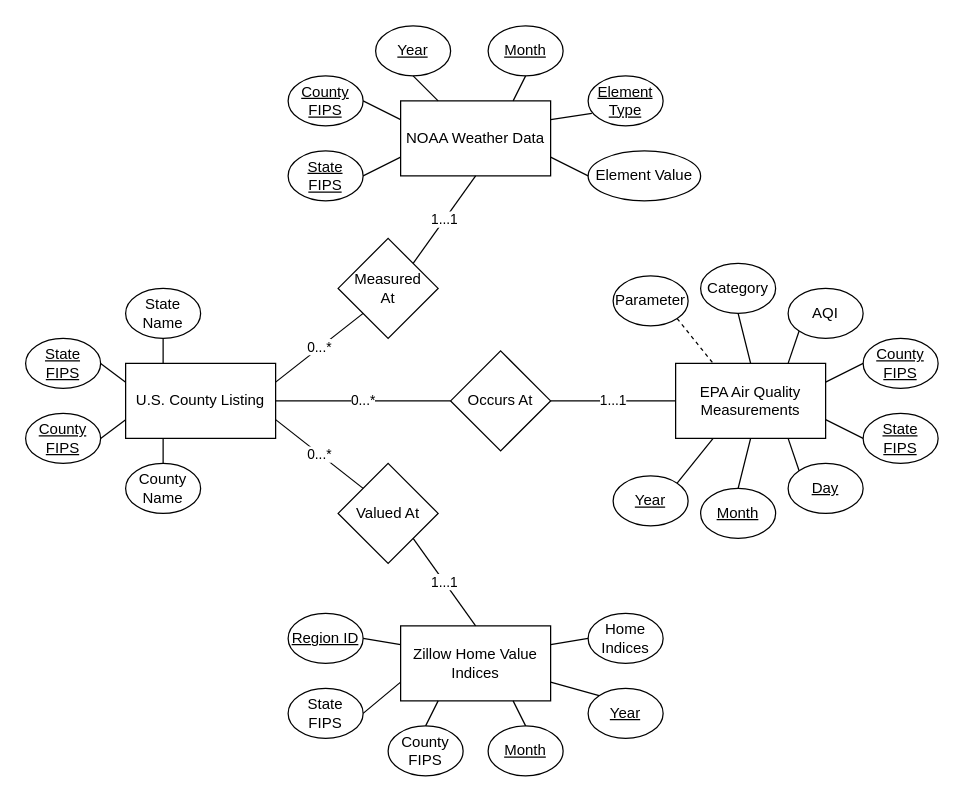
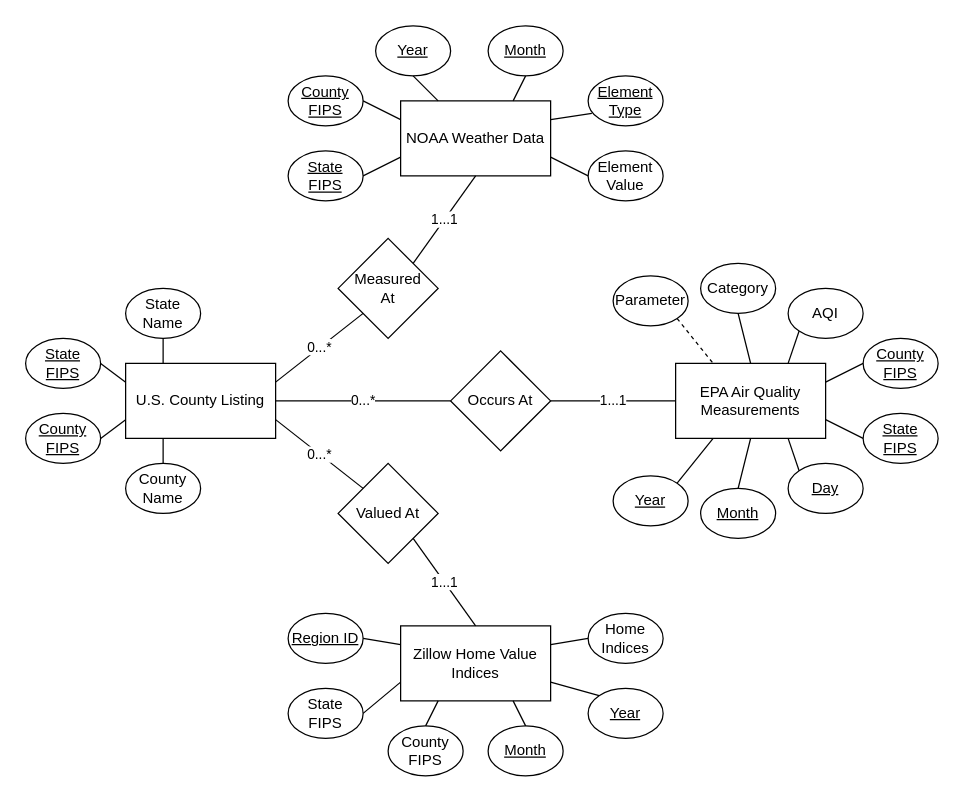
node "Element Value": size 113x50 -> 75x50
